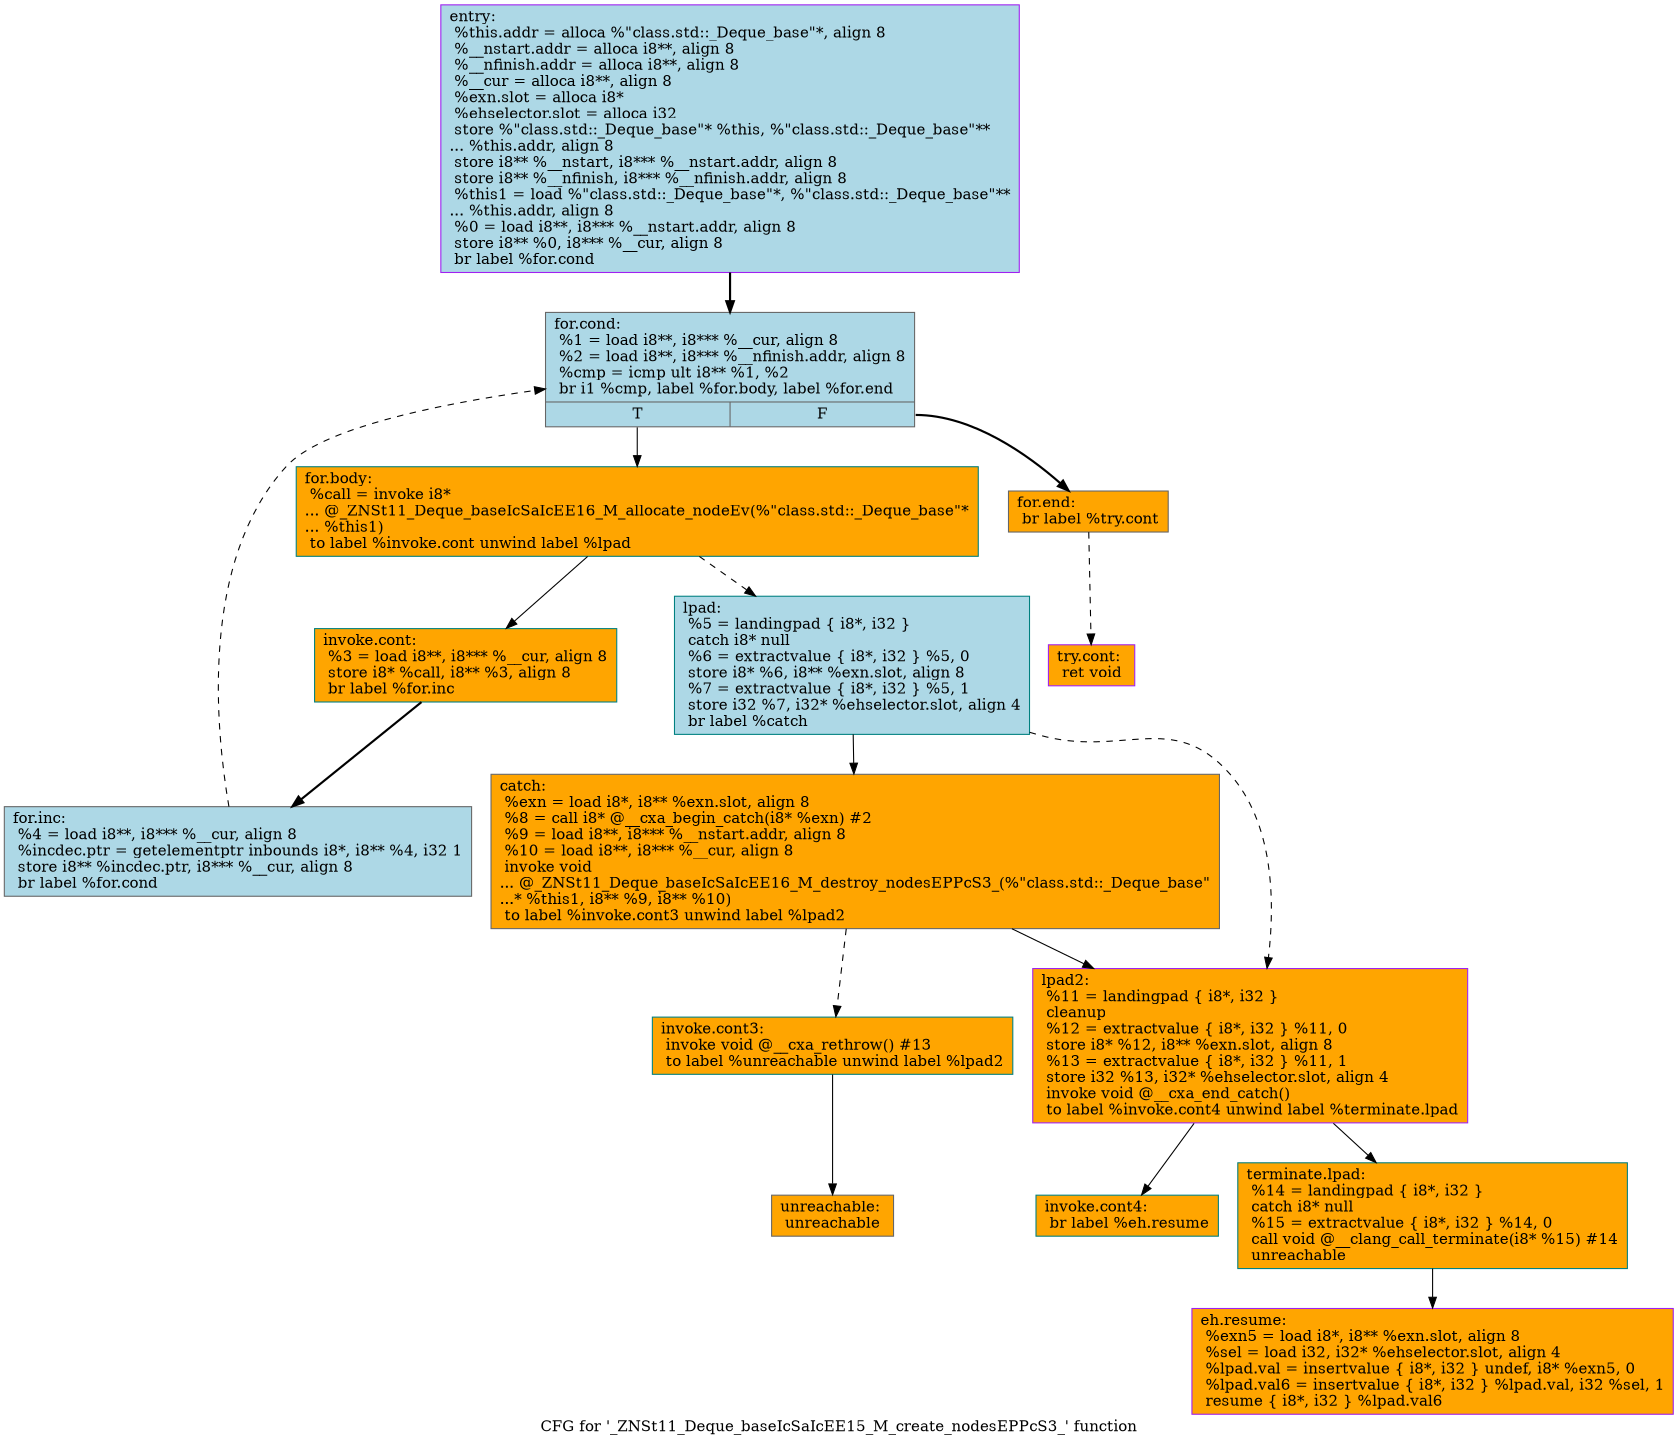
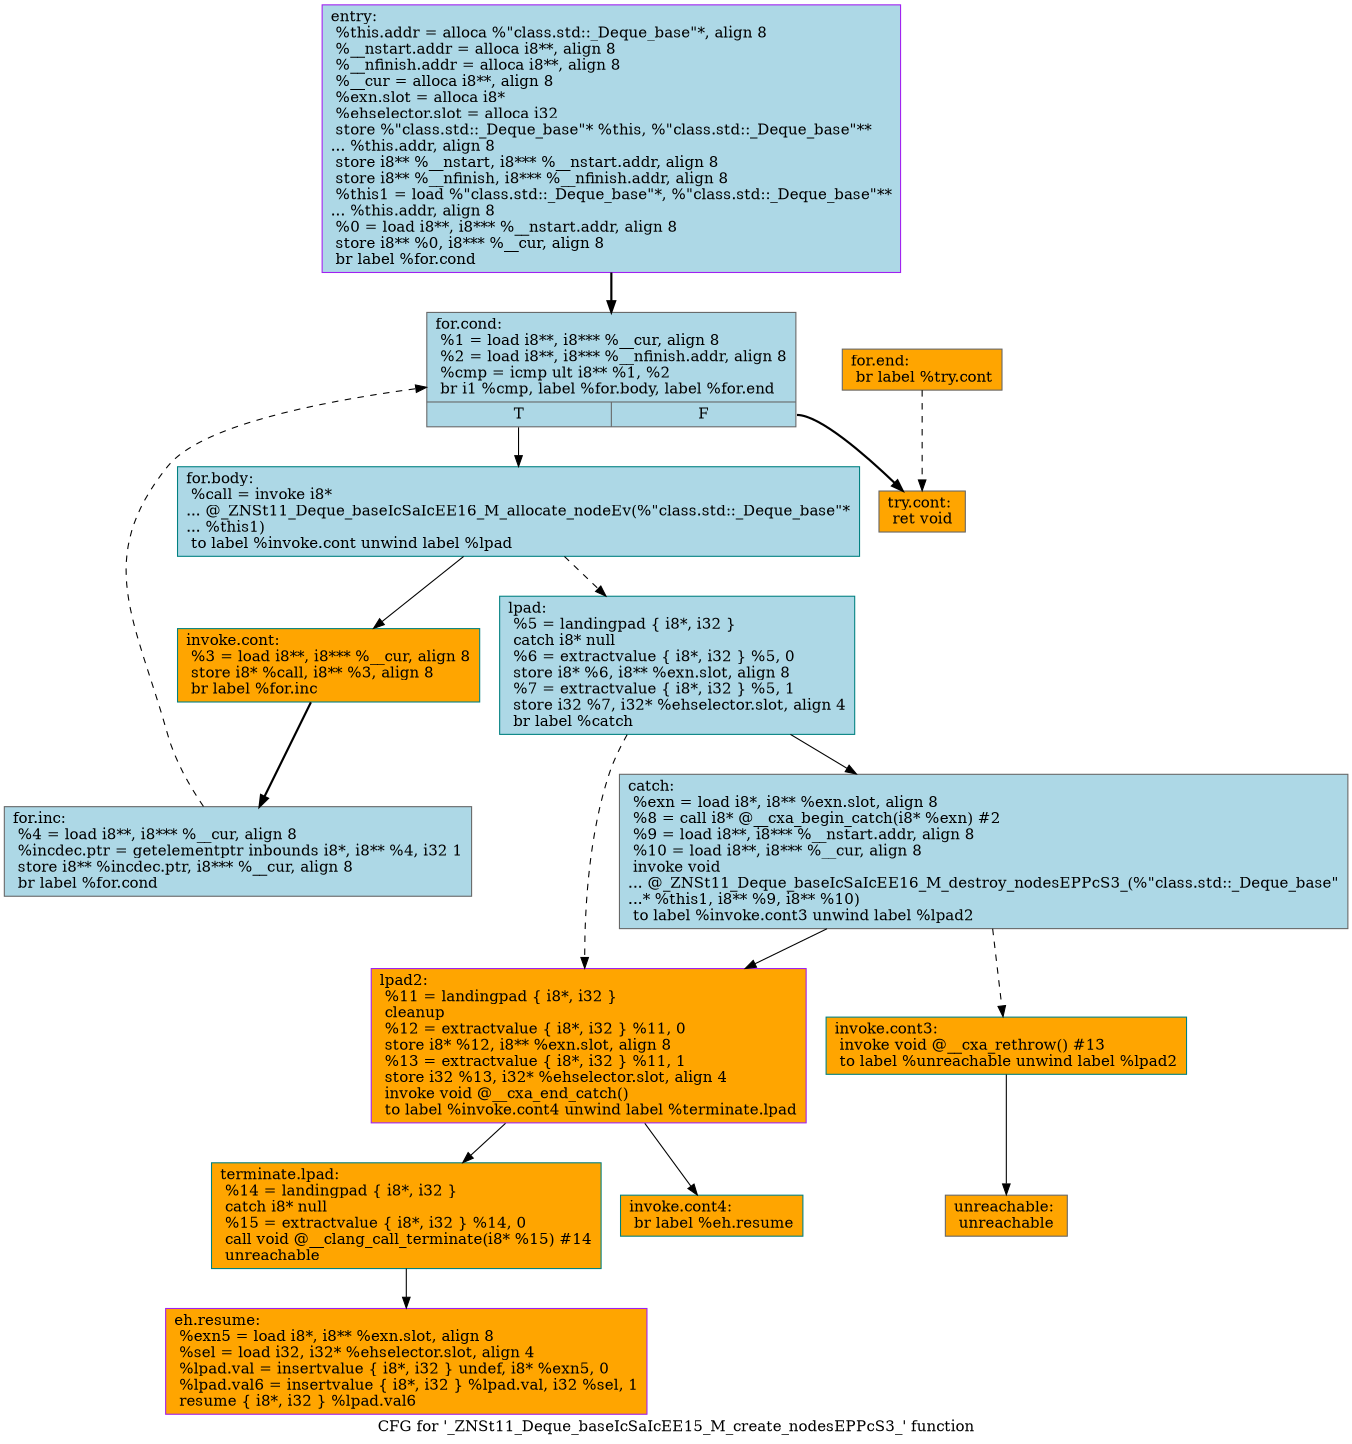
edge "for.cond:" -> "for.end:": now "for.cond:" -> "try.cont:"
node "for.body:": fillcolor orange -> lightblue
node "try.cont:": color purple -> gray40
node "catch:": fillcolor orange -> lightblue
